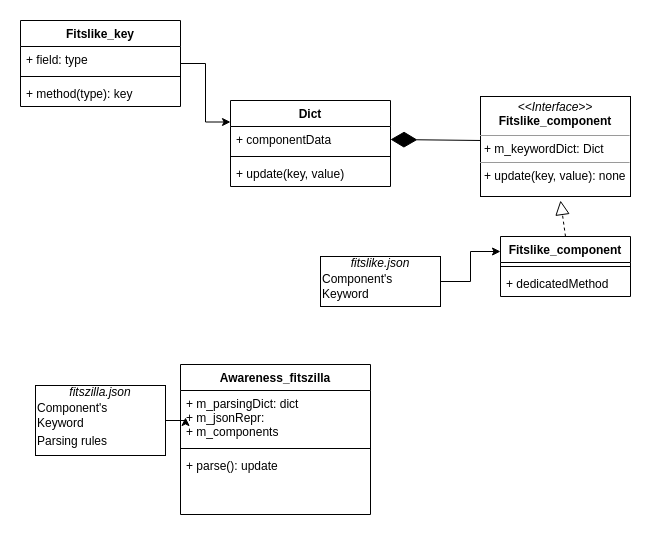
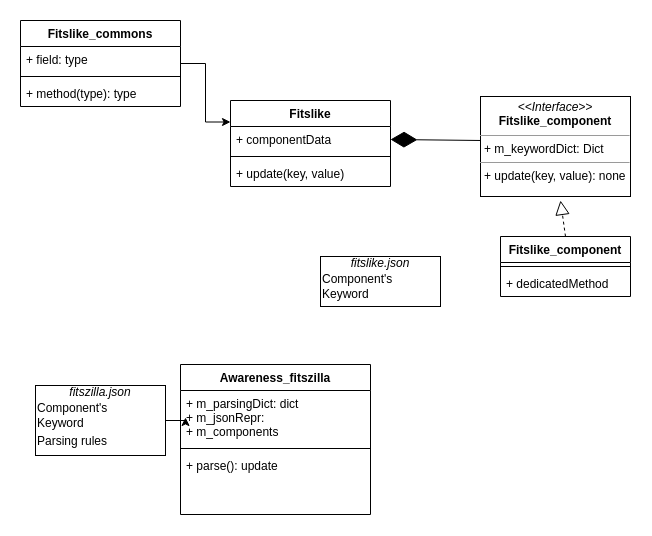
node "Fitslike_key": label "Fitslike_key" -> "Fitslike_commons"
node "+ method(type): key": label "+ method(type): key" -> "+ method(type): type"
node "Dict": label "Dict" -> "Fitslike"
edge "fitslike.json Component's Keyword" -> "Fitslike_component": removed
